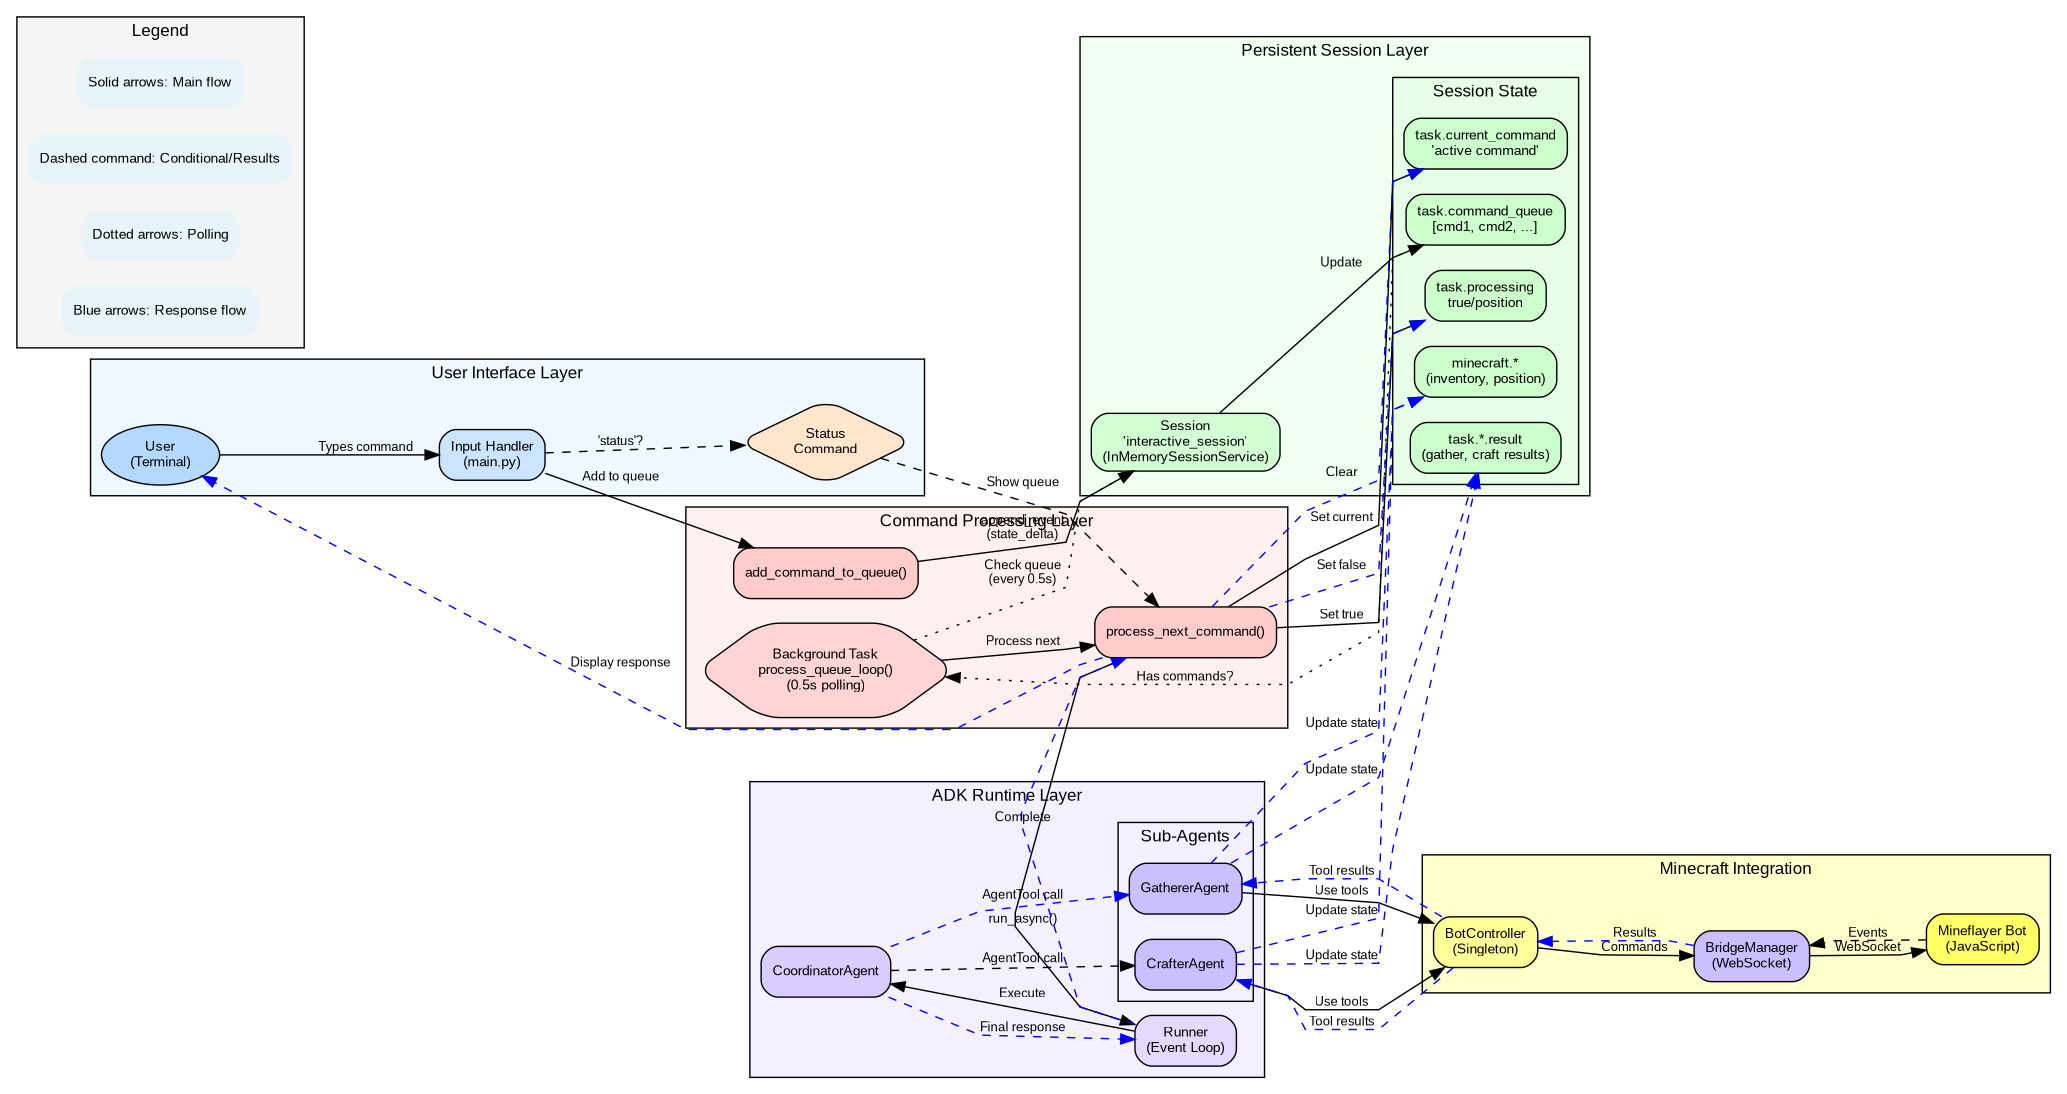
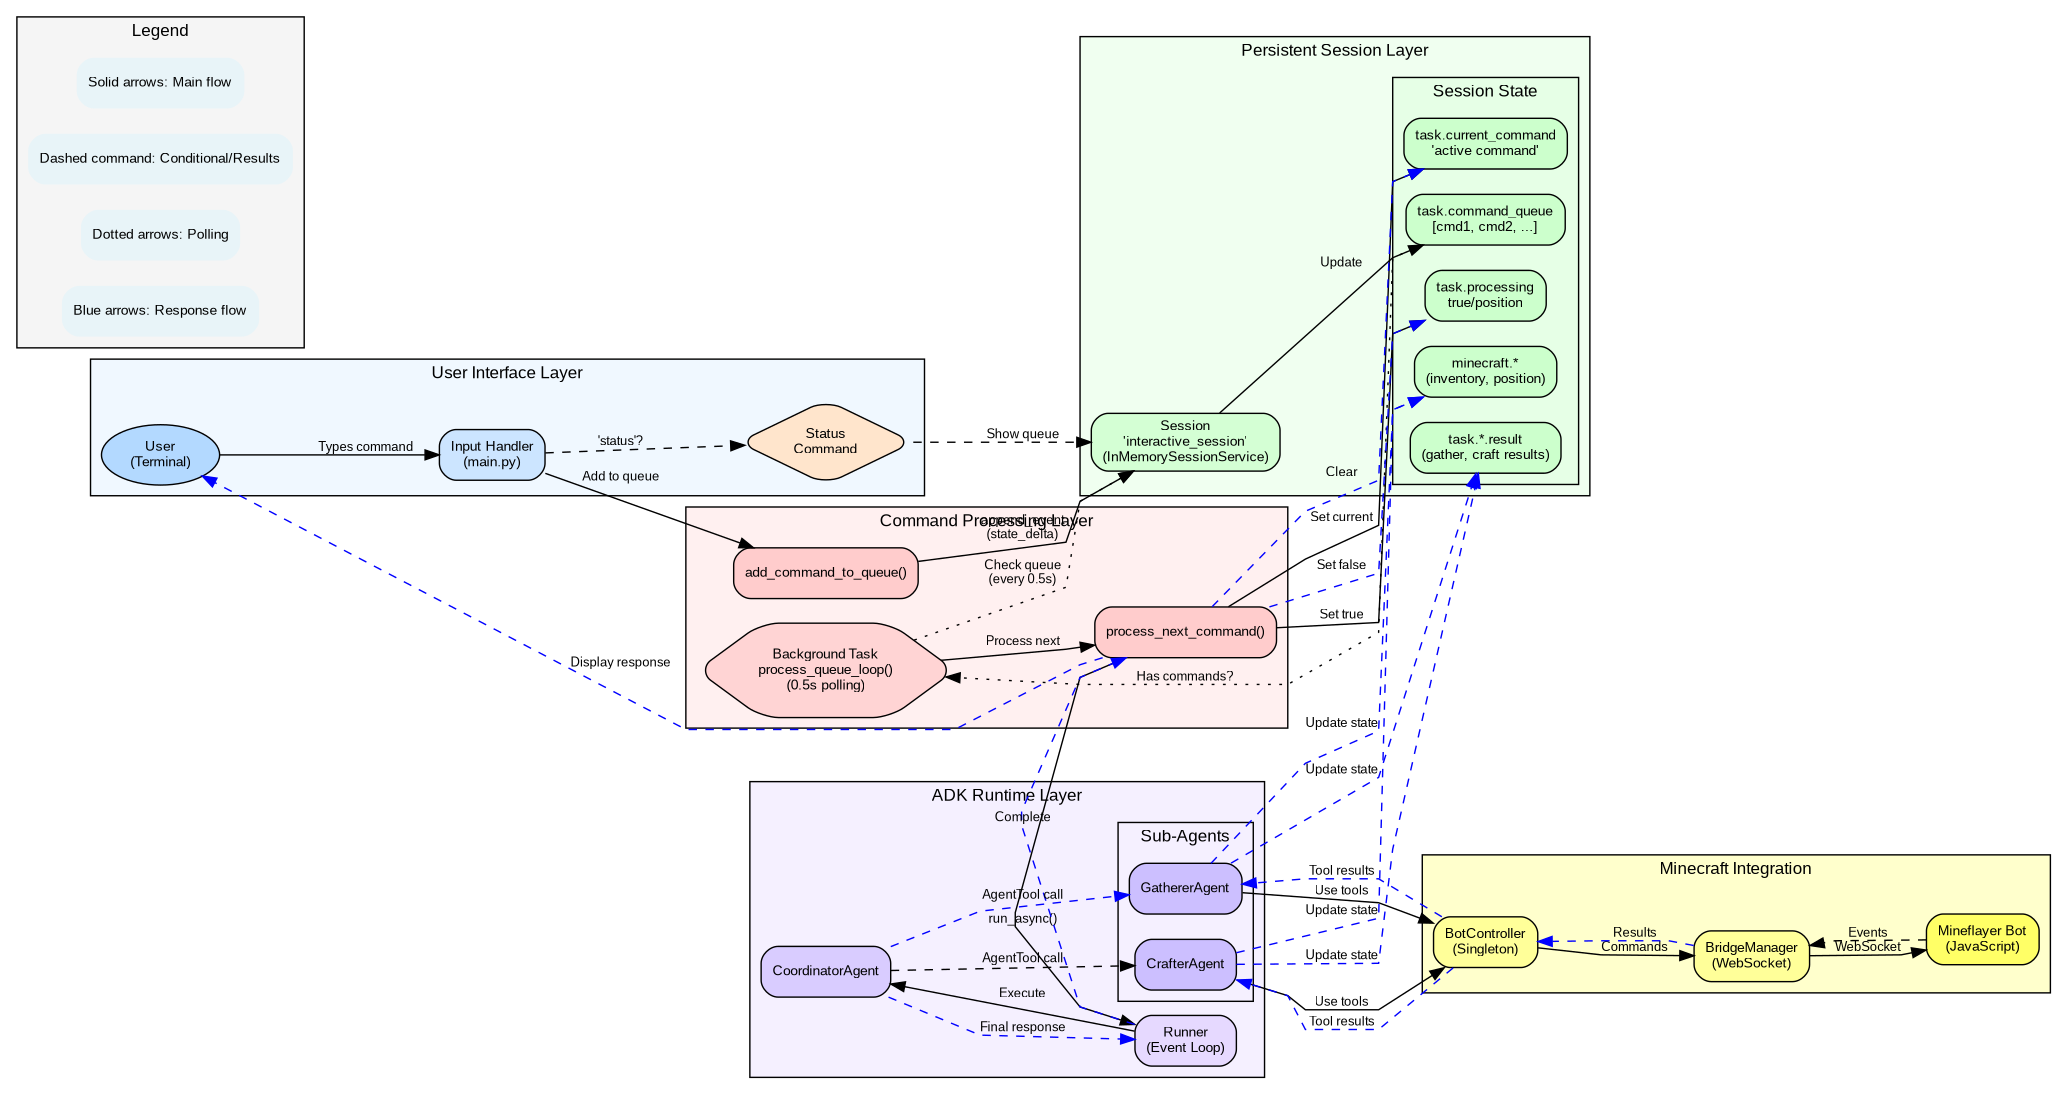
edge "Status Command" -> "process_next_command()": now "Status Command" -> "Session 'interactive_session' (InMemorySessionService)"
node "BridgeManager (WebSocket)": fillcolor #ccbfff -> #ffff99
